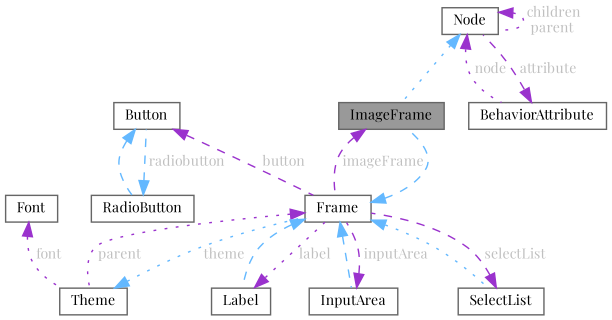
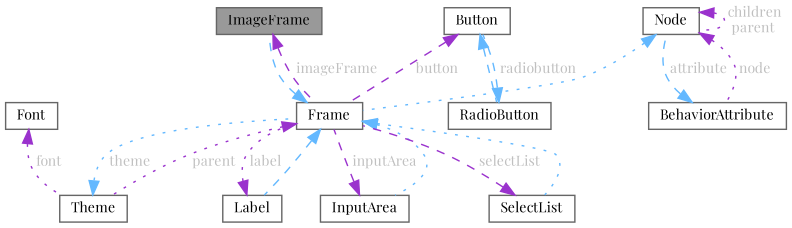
edge "Node" -> "BehaviorAttribute": color darkorchid3 -> steelblue1
edge "ImageFrame" -> "Node": now "Frame" -> "Node"
edge "InputArea" -> "Frame": style dashed -> dotted
